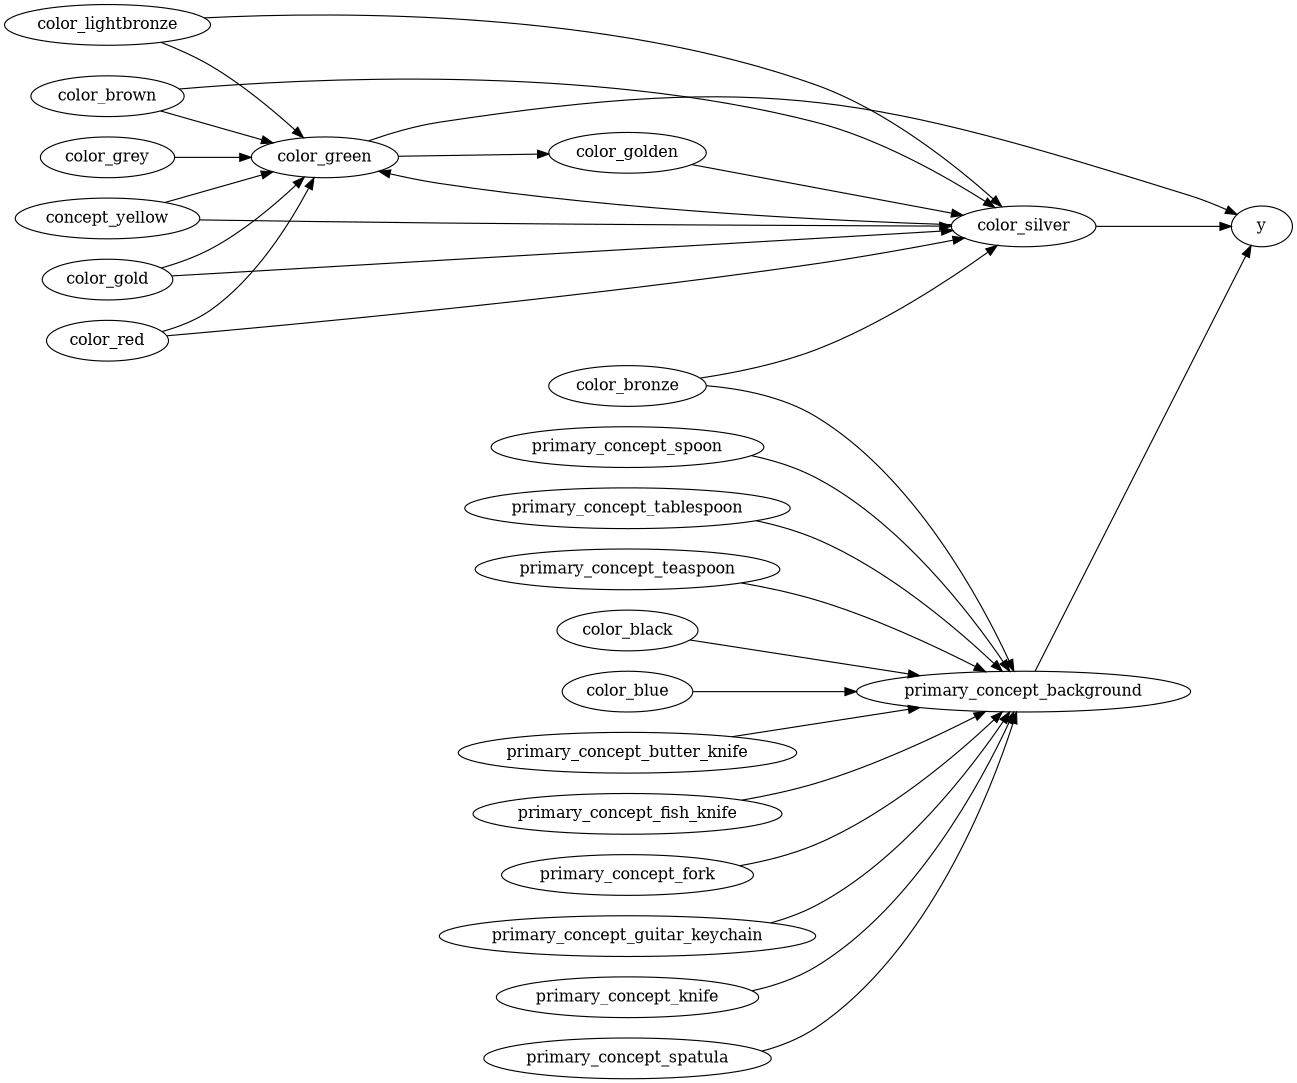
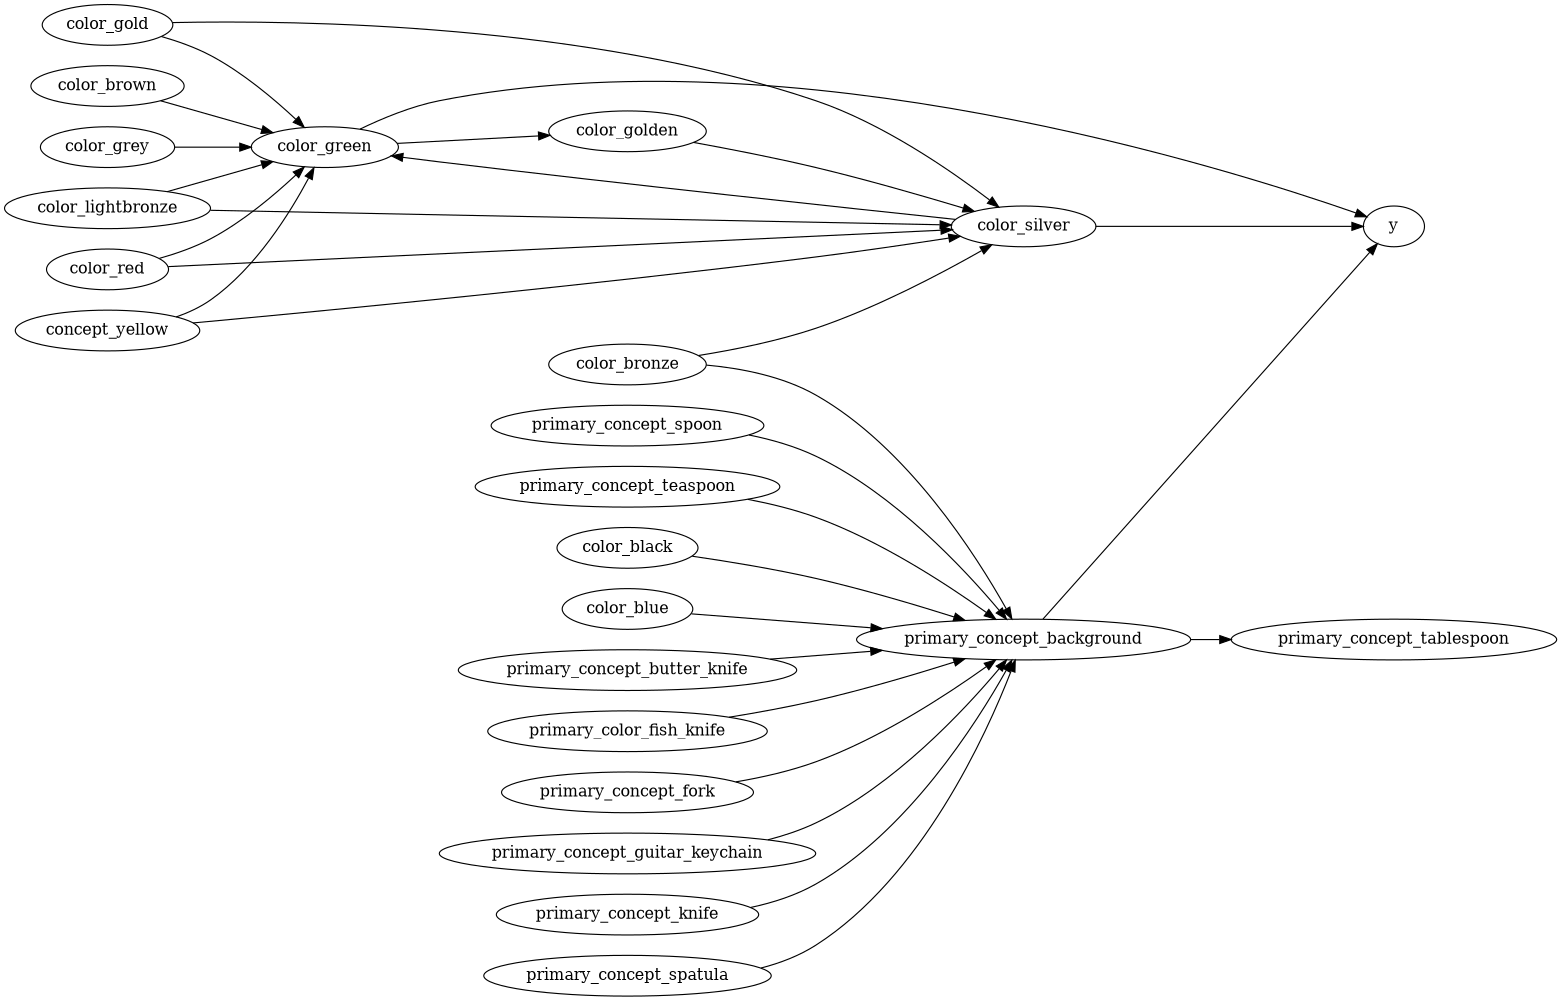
edge "color_brown" -> "color_silver": removed
edge "primary_concept_tablespoon" -> "primary_concept_background": reversed
node "primary_concept_fish_knife": label "primary_concept_fish_knife" -> "primary_color_fish_knife"
